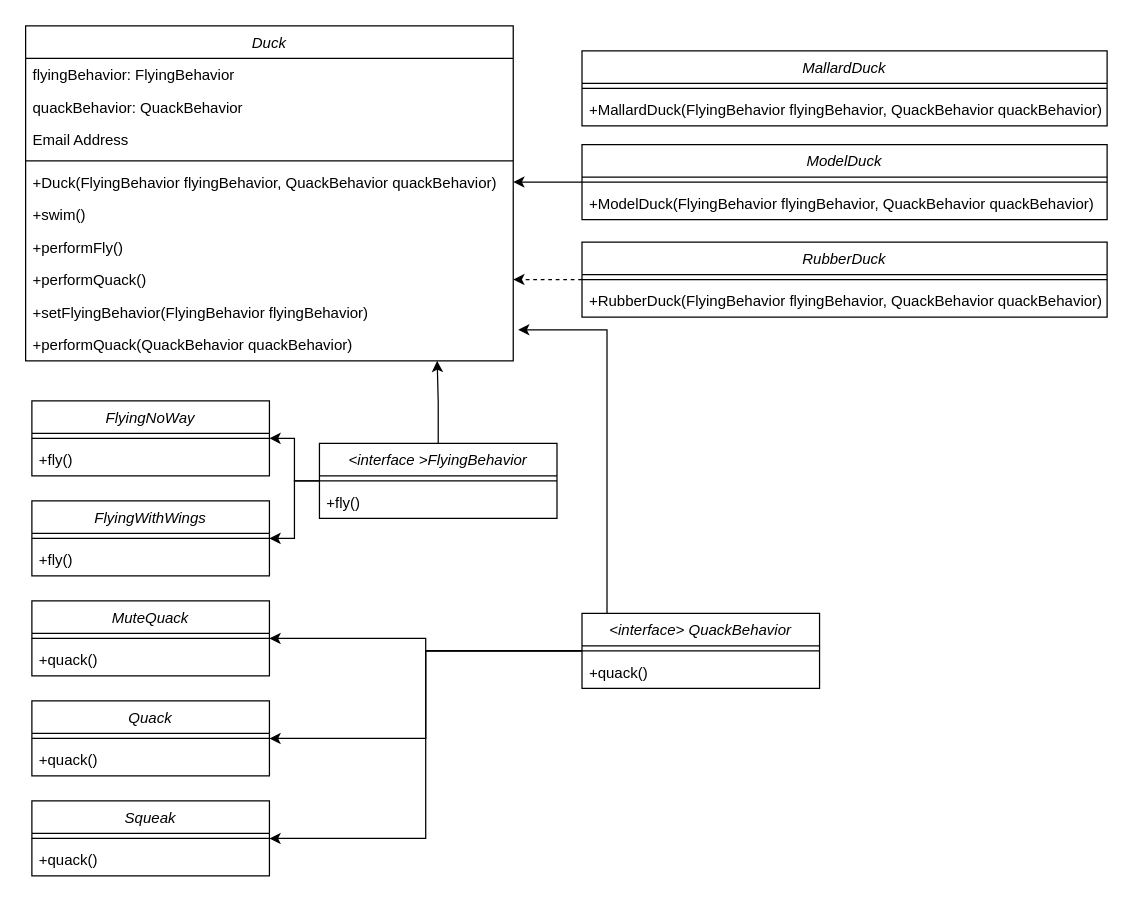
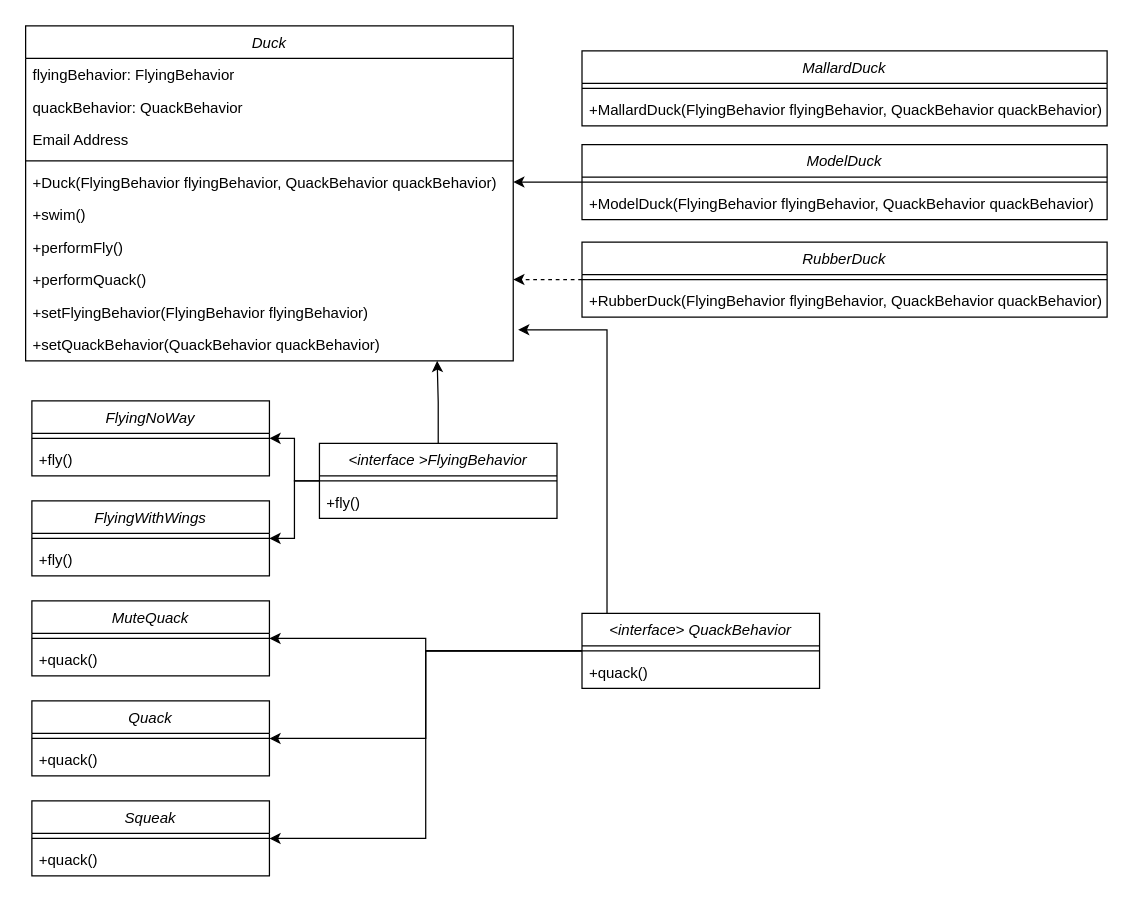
node "+performQuack(QuackBehavior quackBehavior)": label "+performQuack(QuackBehavior quackBehavior)" -> "+setQuackBehavior(QuackBehavior quackBehavior)"
